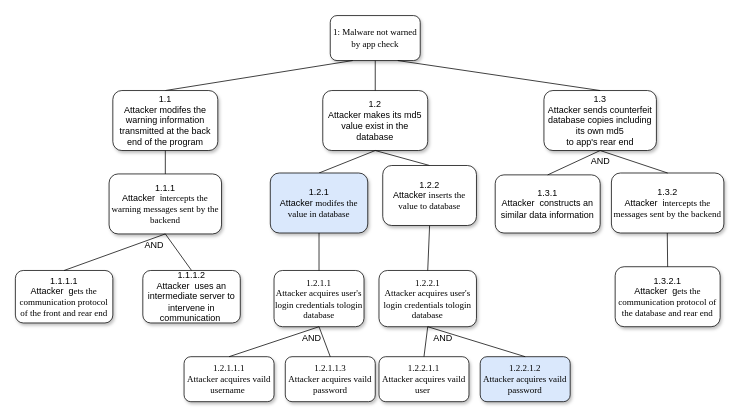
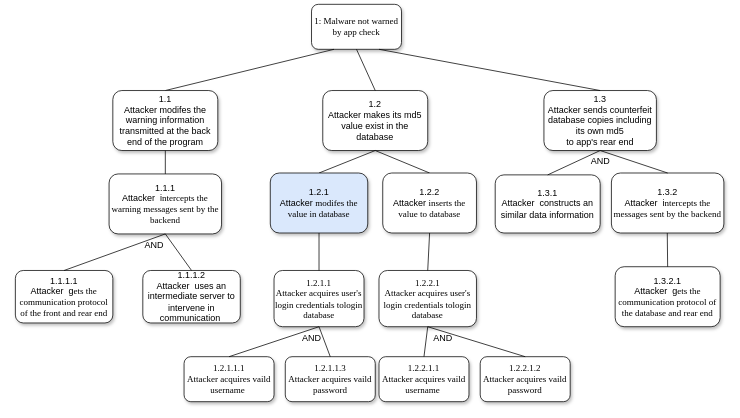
node "1: Malware not warned by app check": moved (375, 38) -> (357, 27)
node "1.2.2 Attacker inserts the value to database": moved (430, 195) -> (430, 203)
node "1.2.2.1.1 Attacker acquires vaild user": label "1.2.2.1.1 Attacker acquires vaild user" -> "1.2.2.1.1 Attacker acquires vaild username"
node "1.2.2.1.2 Attacker acquires vaild password": fillcolor #dae8fc -> #ffffff
